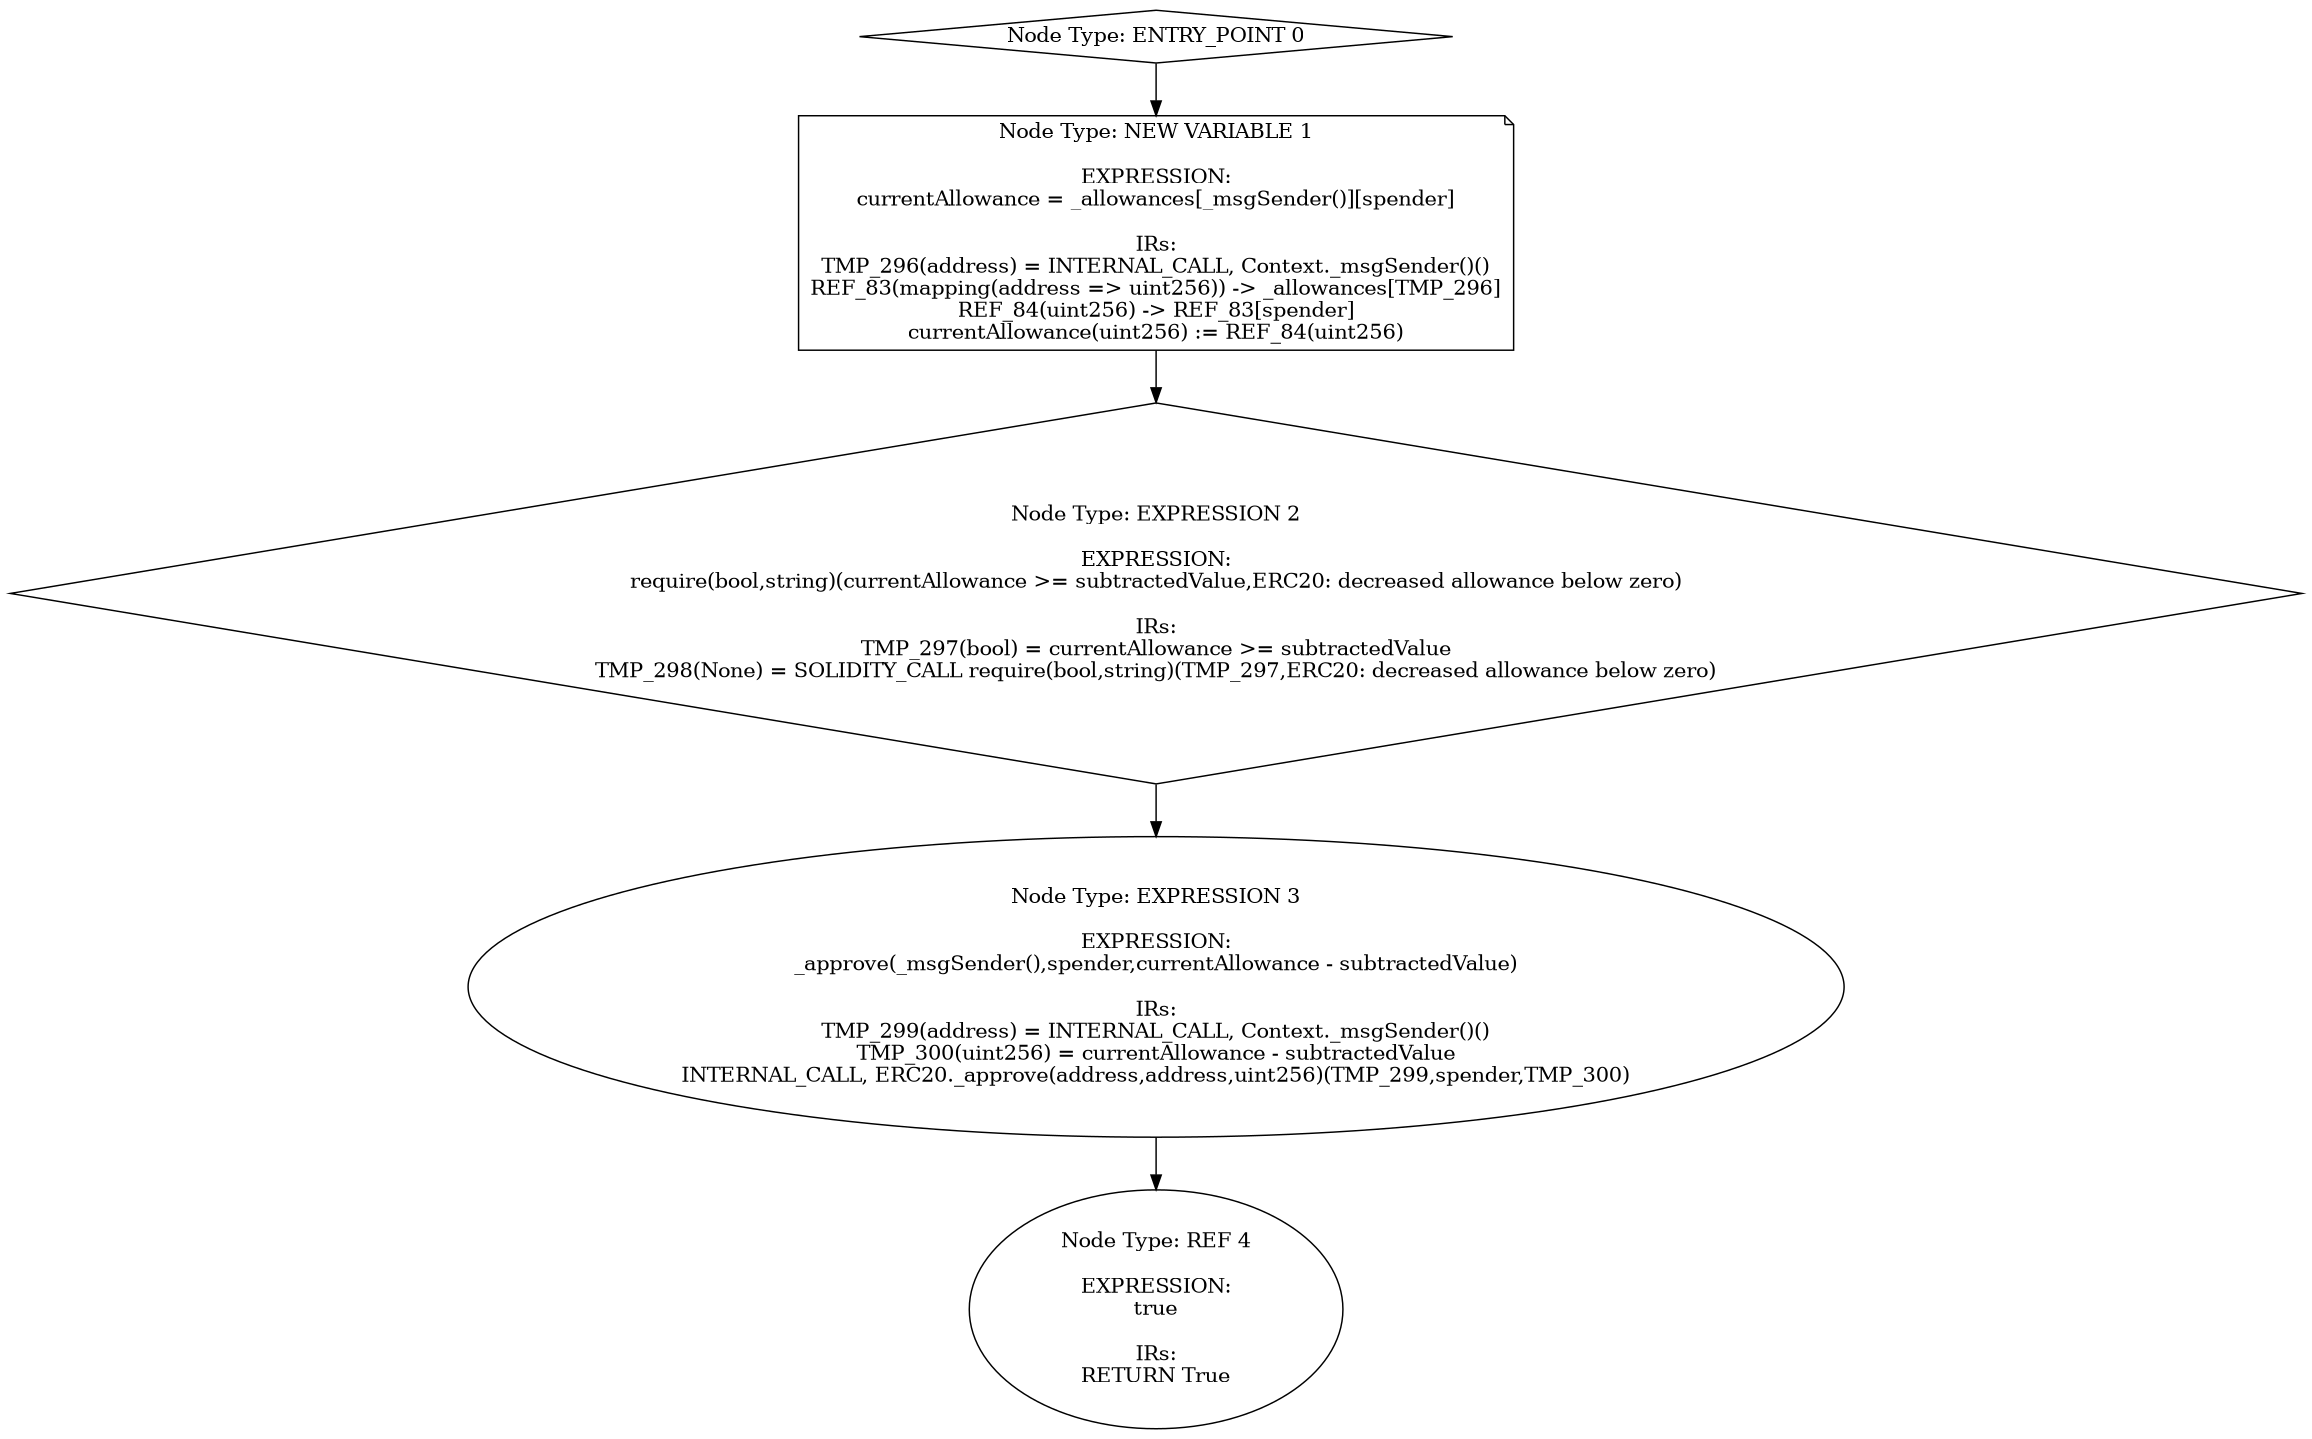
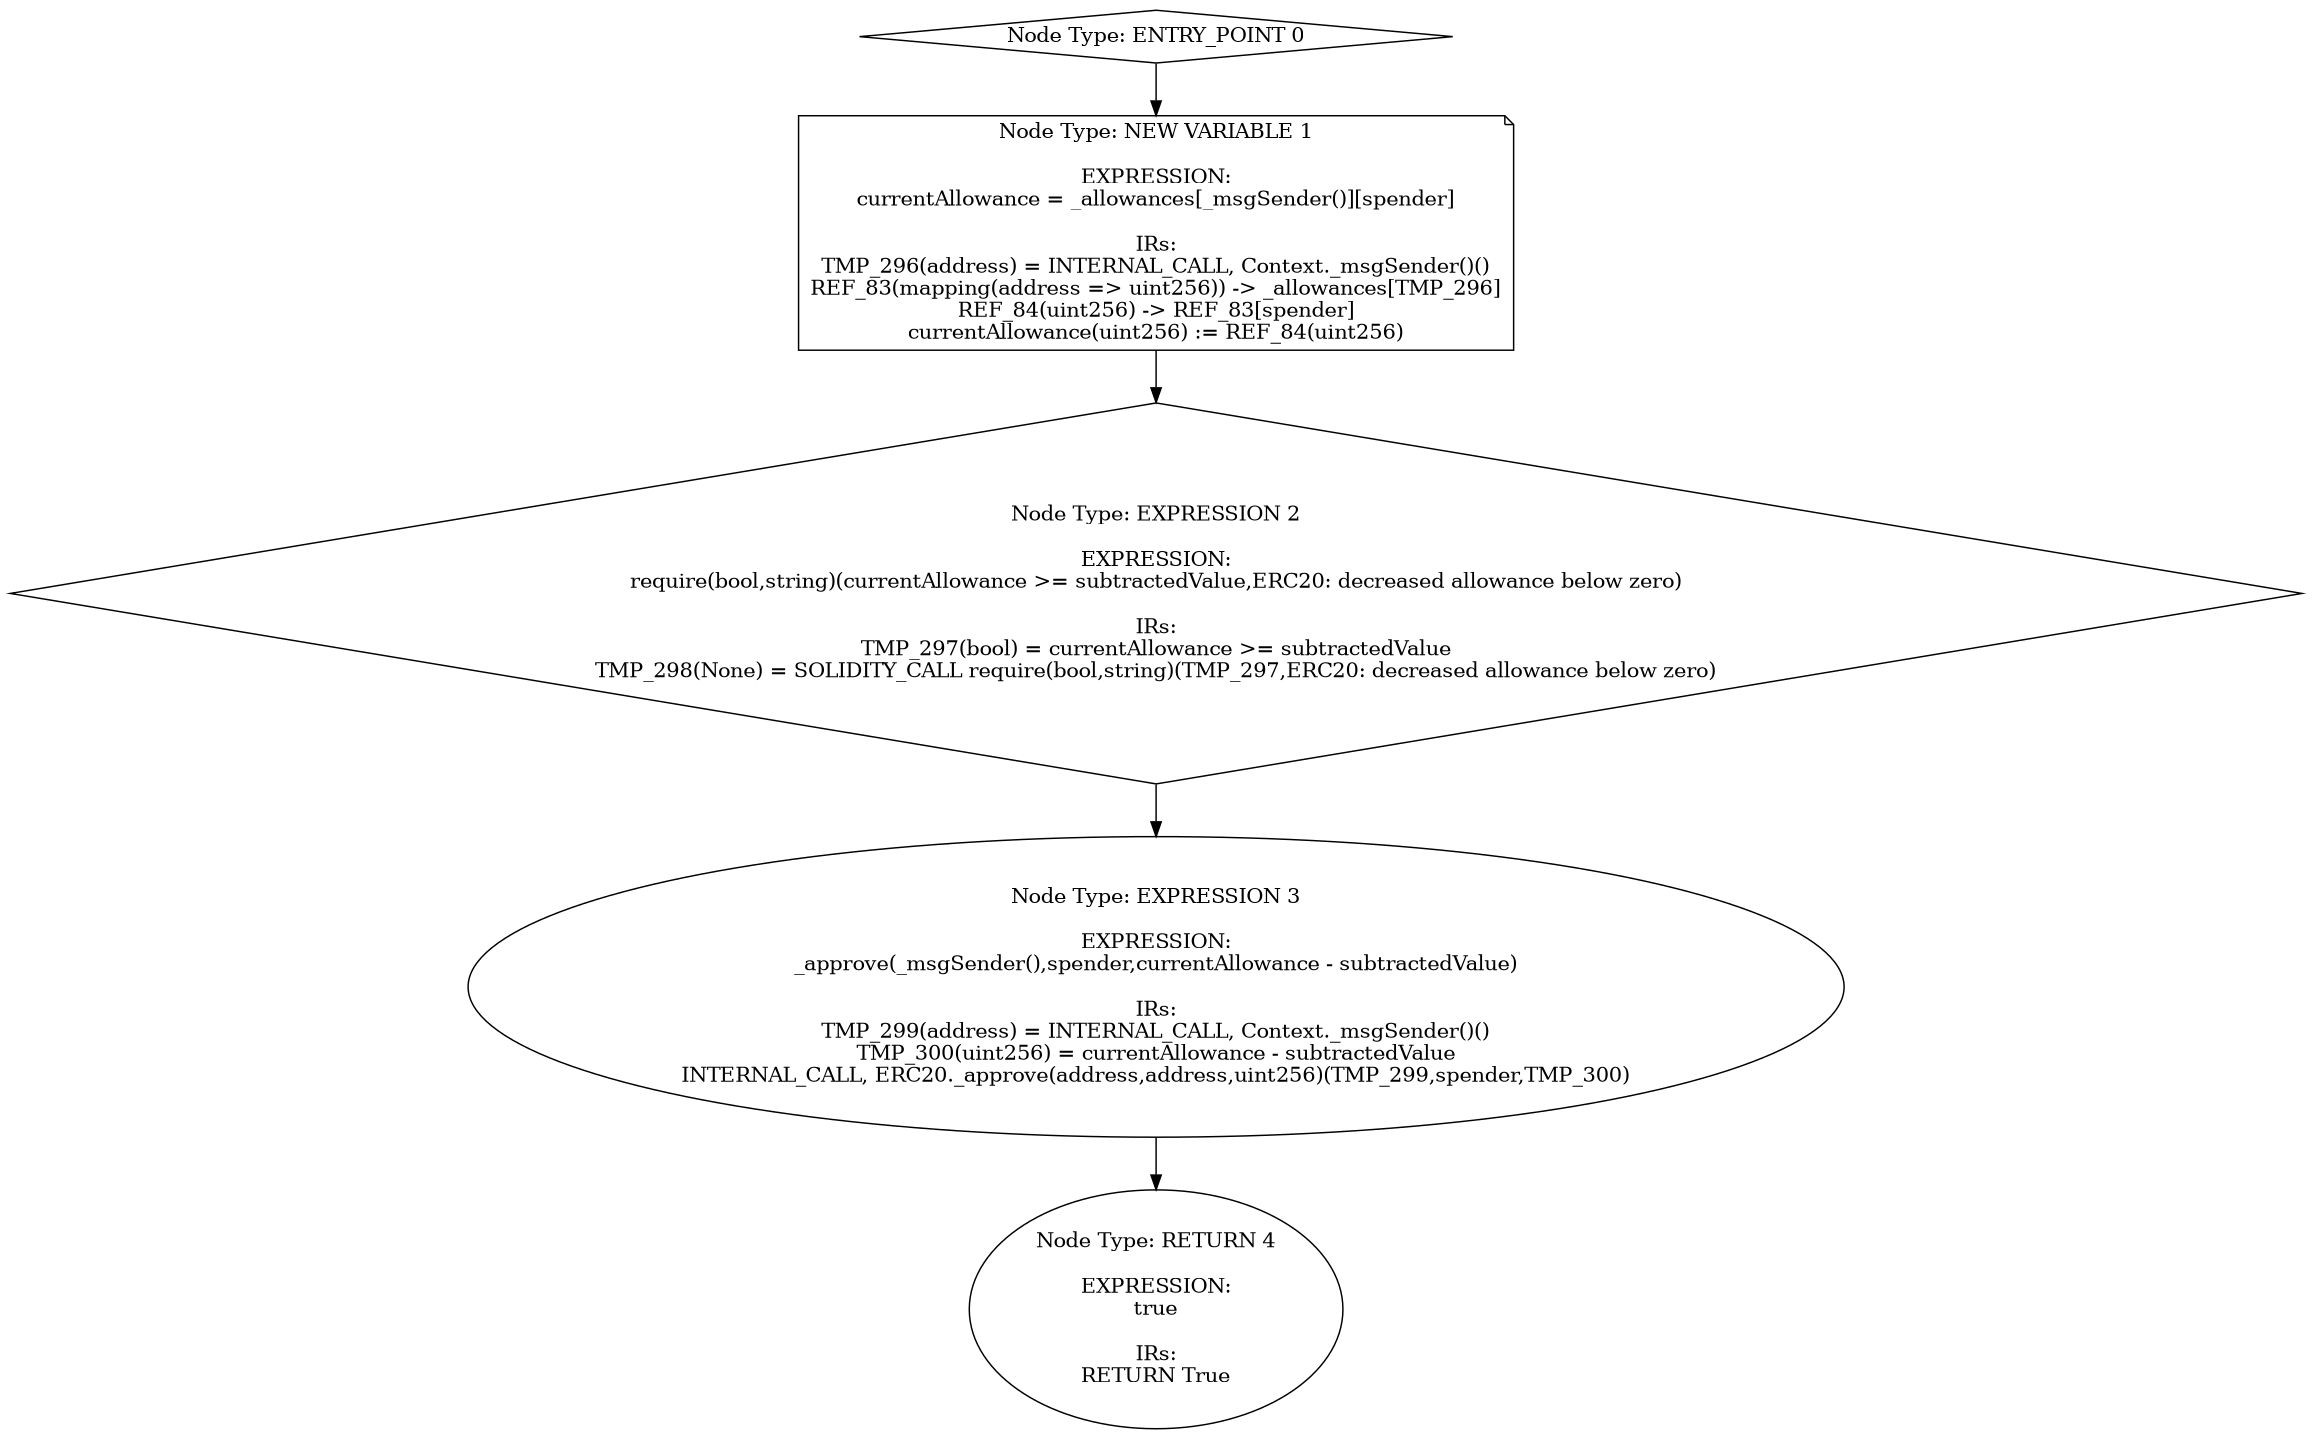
node "Node Type: REF 4 EXPRESSION: true IRs: RETURN True": label "Node Type: REF 4 EXPRESSION: true IRs: RETURN True" -> "Node Type: RETURN 4 EXPRESSION: true IRs: RETURN True"
